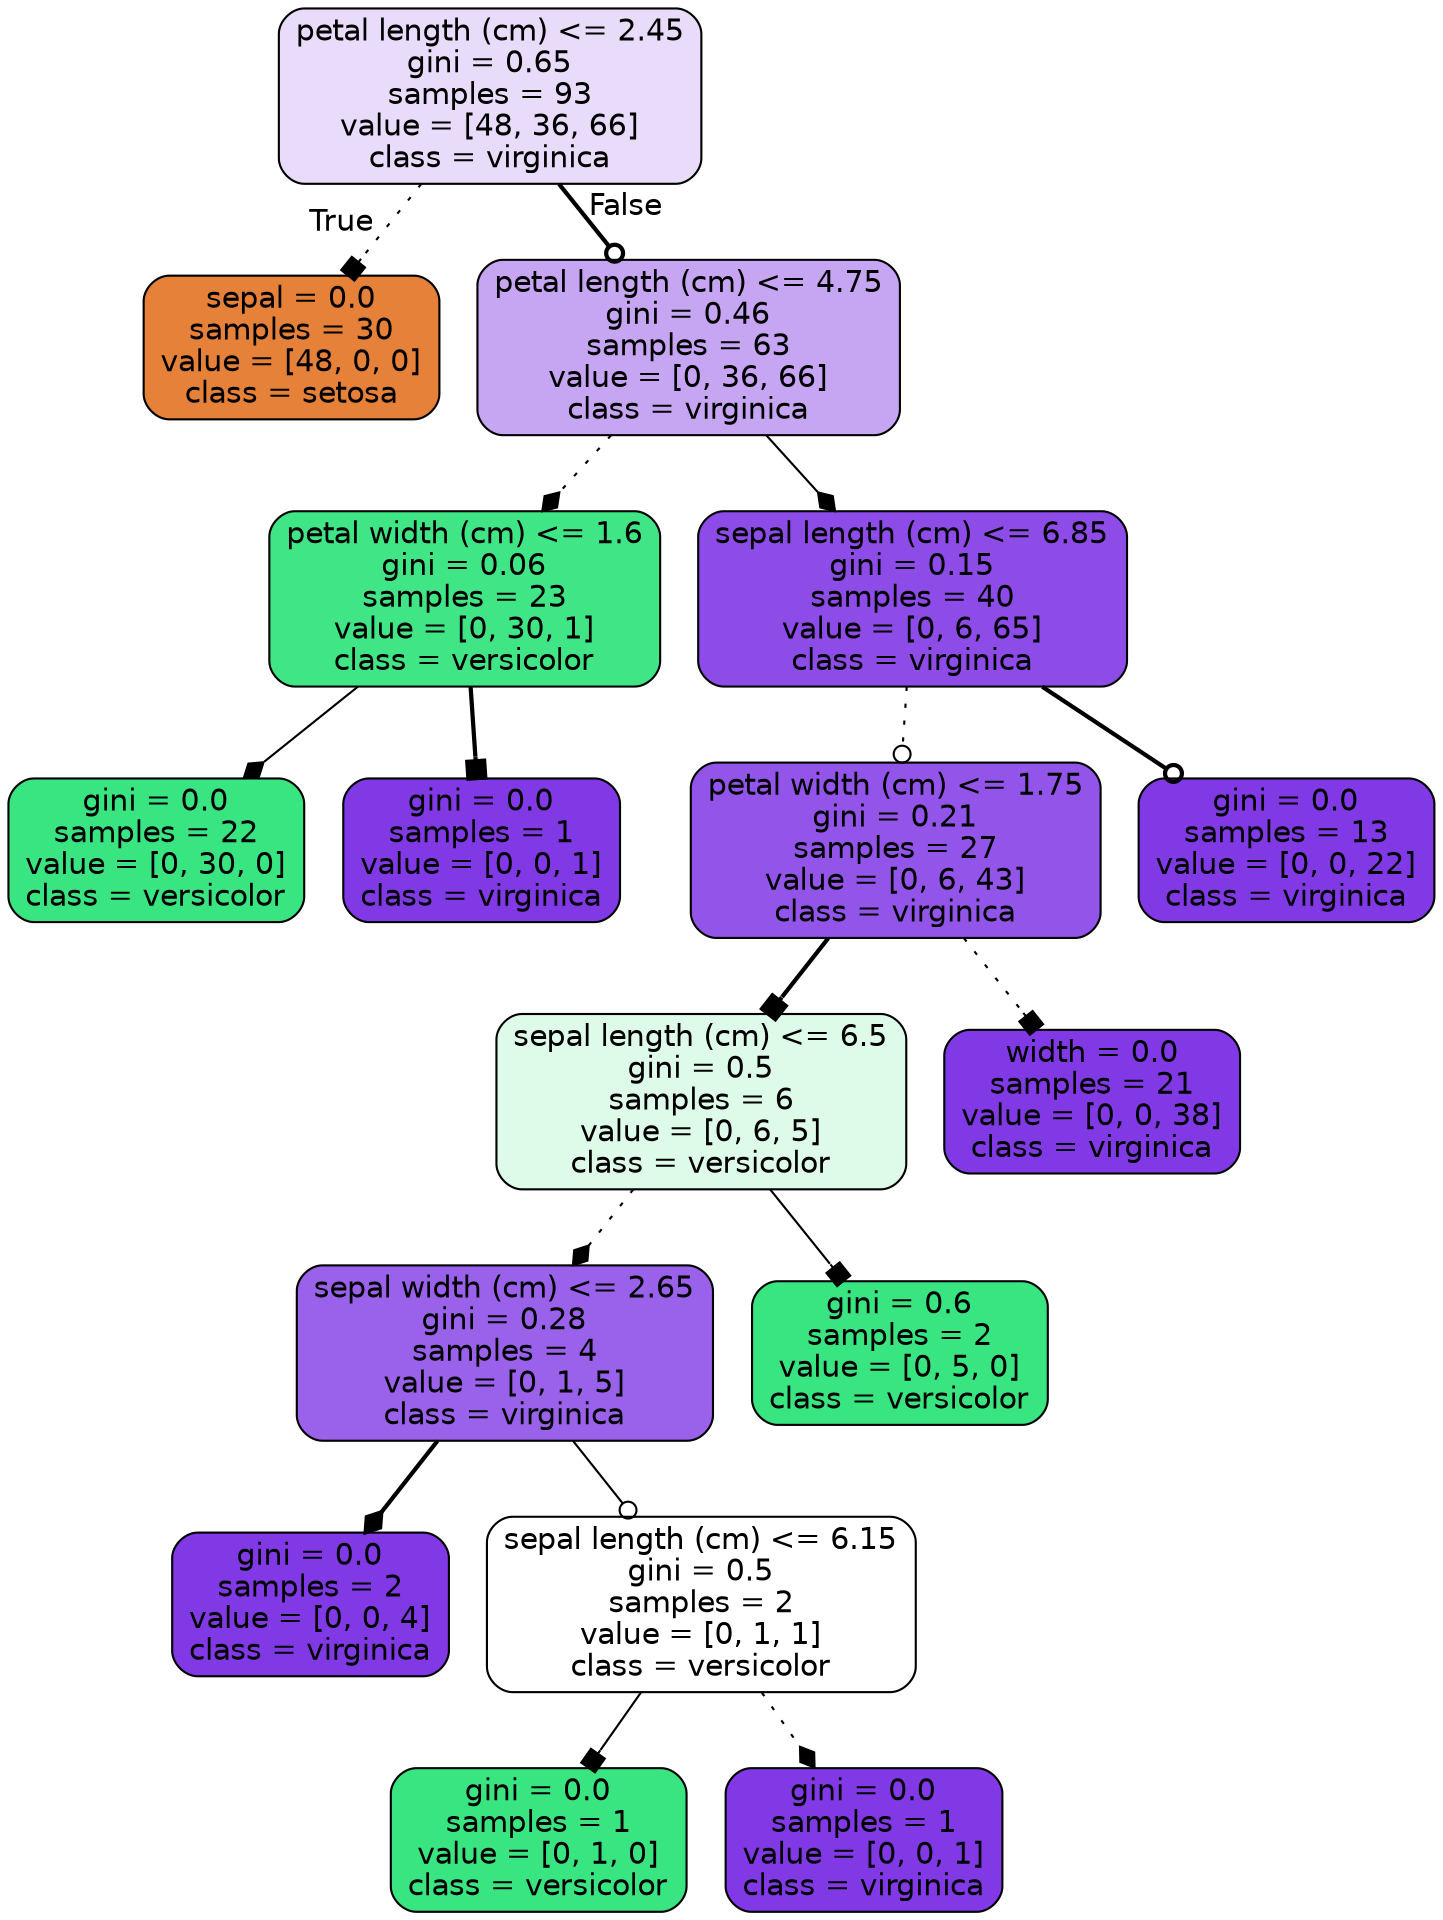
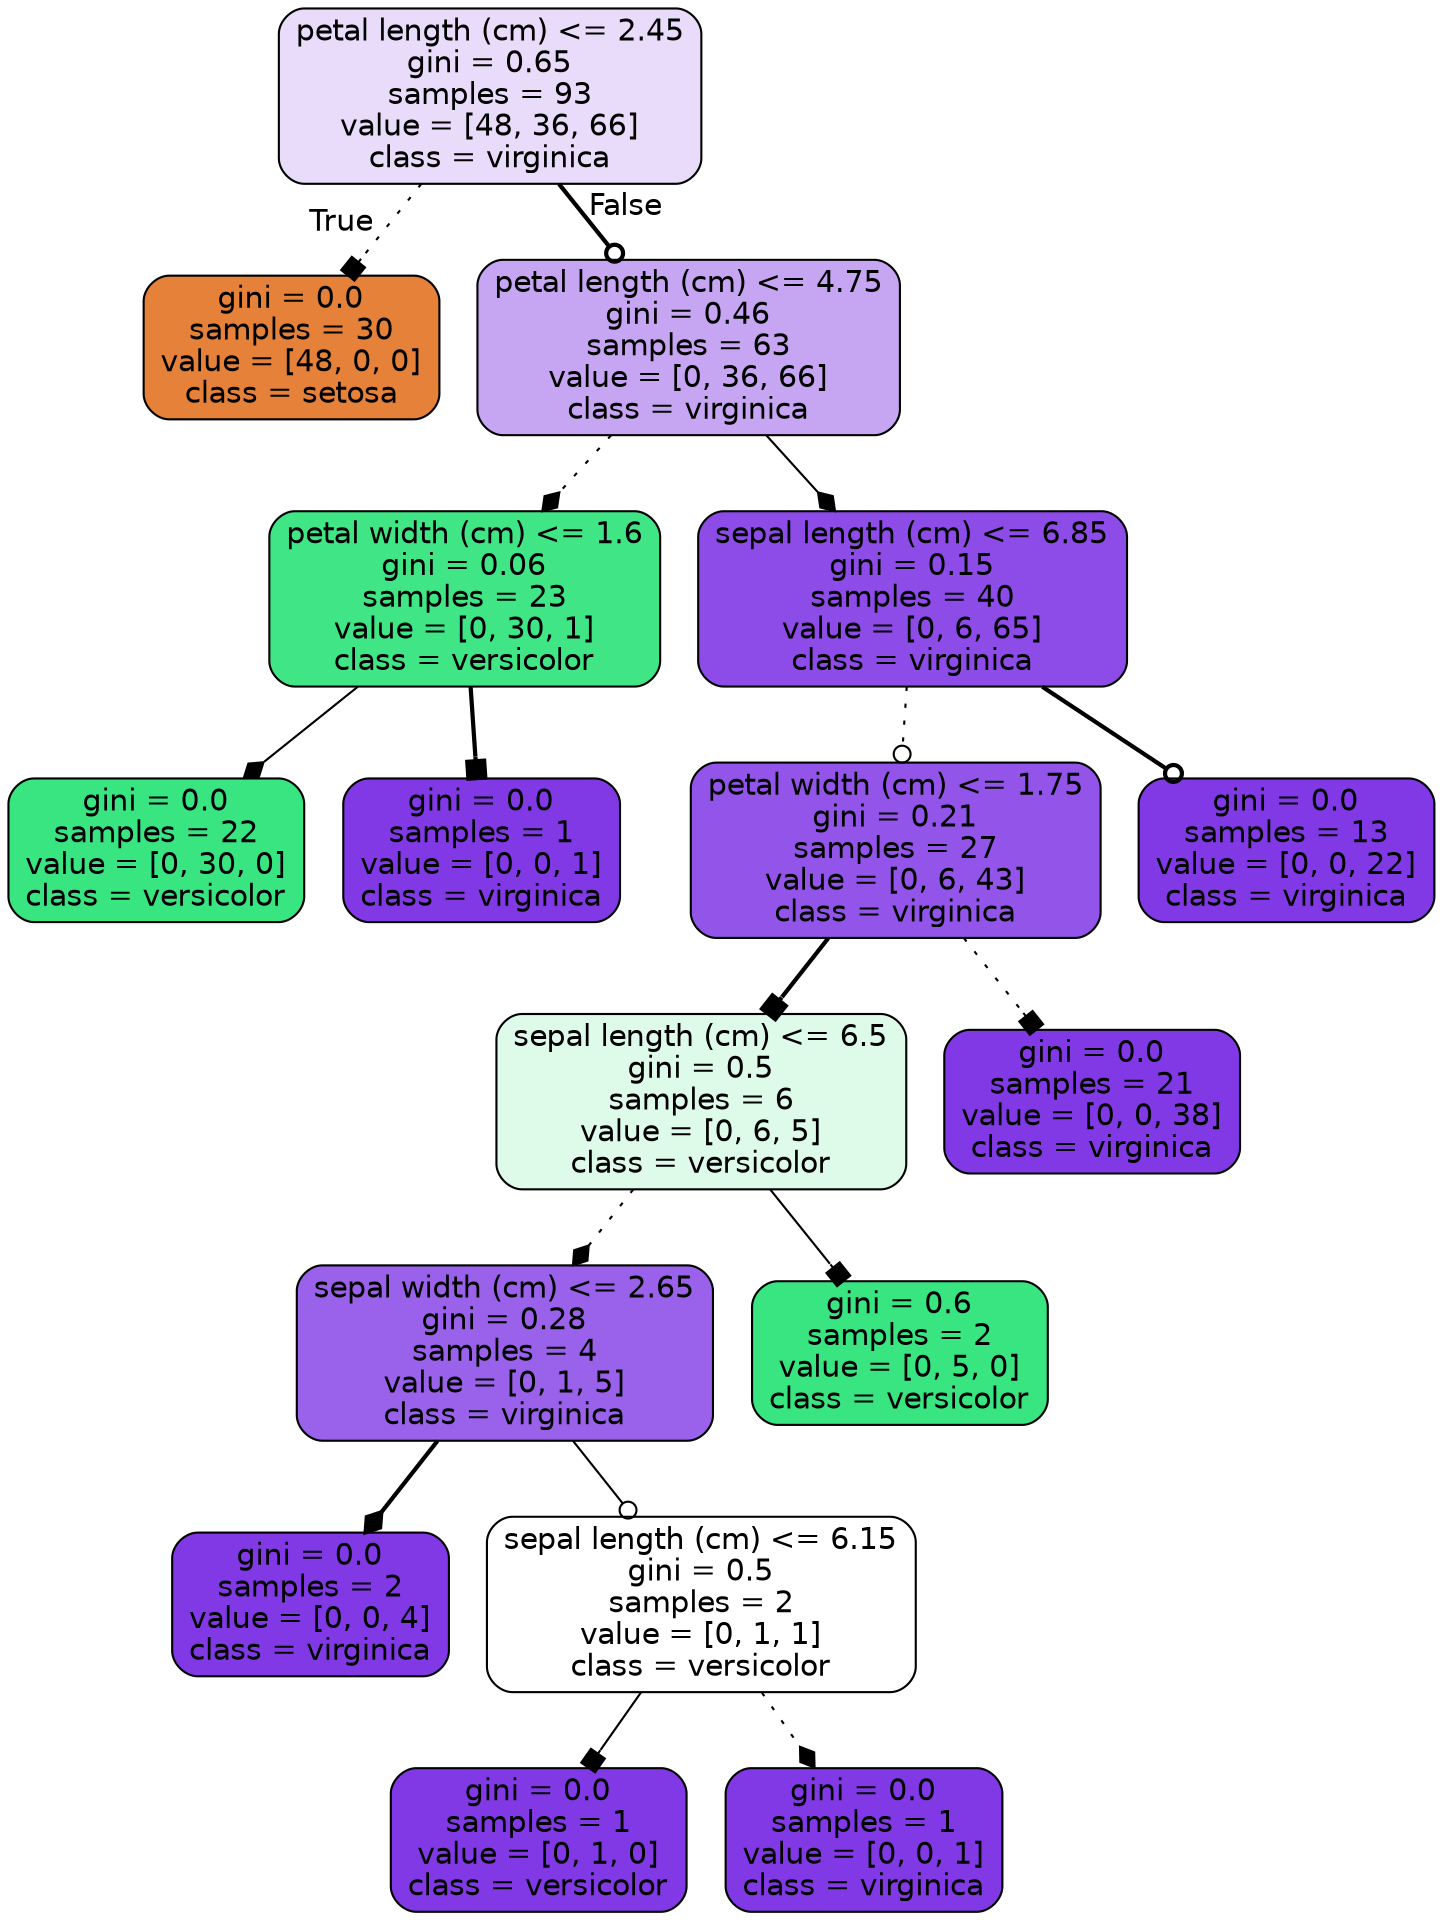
node "sepal = 0.0 samples = 30 value = [48, 0, 0] class = setosa": label "sepal = 0.0 samples = 30 value = [48, 0, 0] class = setosa" -> "gini = 0.0 samples = 30 value = [48, 0, 0] class = setosa"
node "width = 0.0 samples = 21 value = [0, 0, 38] class = virginica": label "width = 0.0 samples = 21 value = [0, 0, 38] class = virginica" -> "gini = 0.0 samples = 21 value = [0, 0, 38] class = virginica"
node "gini = 0.0 samples = 1 value = [0, 1, 0] class = versicolor": fillcolor #39e581 -> #8139e5
